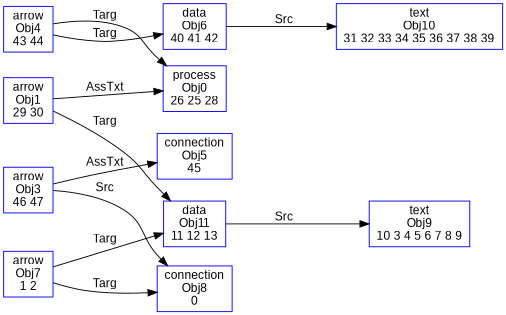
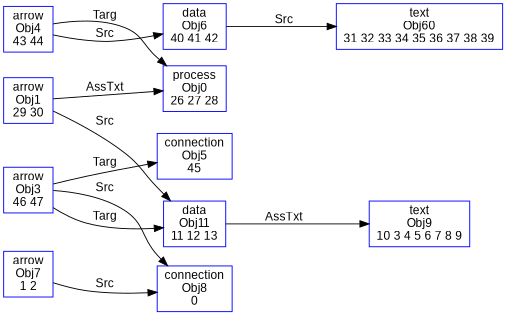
node "text Obj10 31 32 33 34 35 36 37 38 39": label "text Obj10 31 32 33 34 35 36 37 38 39" -> "text Obj60 31 32 33 34 35 36 37 38 39"
edge "arrow Obj4 43 44" -> "data Obj6 40 41 42": label "Targ" -> "Src"
node "process Obj0 26 25 28": label "process Obj0 26 25 28" -> "process Obj0 26 27 28"
edge "arrow Obj1 29 30" -> "data Obj11 11 12 13": label "Targ" -> "Src"
edge "arrow Obj3 46 47" -> "connection Obj5 45": label "AssTxt" -> "Targ"
edge "data Obj11 11 12 13" -> "text Obj9 10 3 4 5 6 7 8 9": label "Src" -> "AssTxt"
edge "arrow Obj7 1 2" -> "data Obj11 11 12 13": now "arrow Obj3 46 47" -> "data Obj11 11 12 13"
edge "arrow Obj7 1 2" -> "connection Obj8 0": label "Targ" -> "Src"
